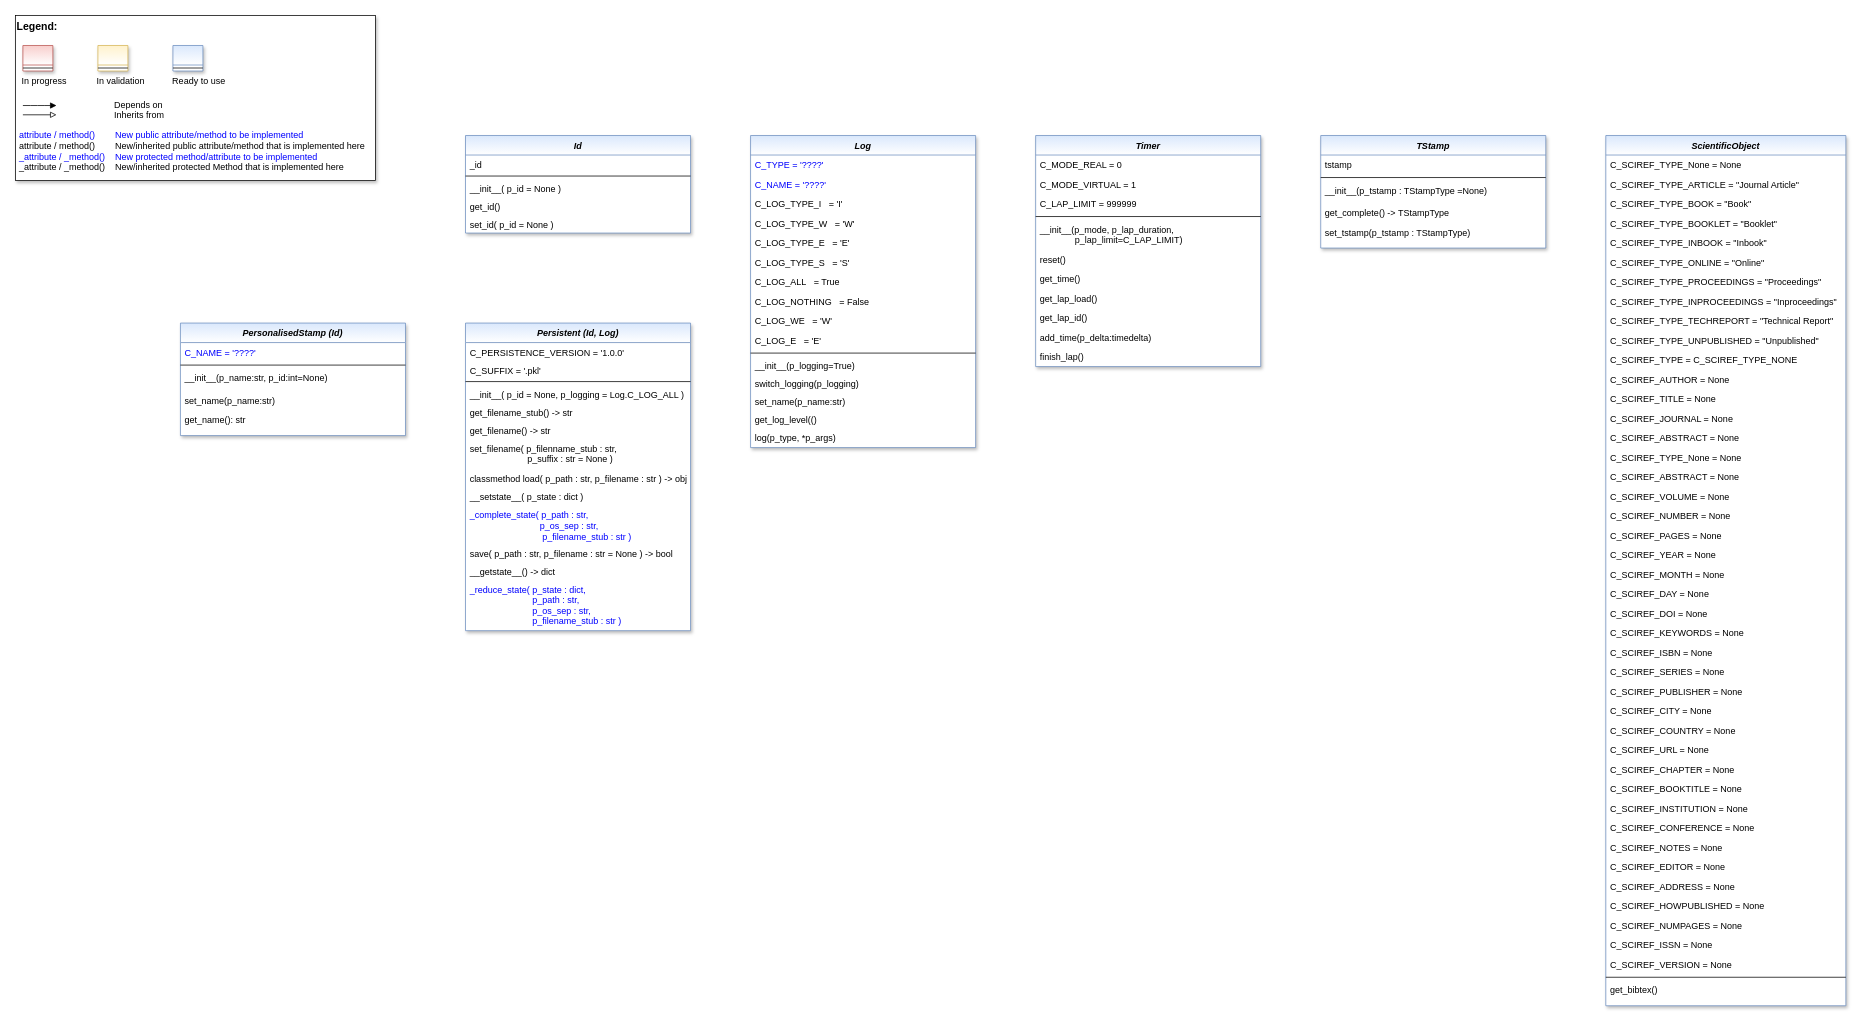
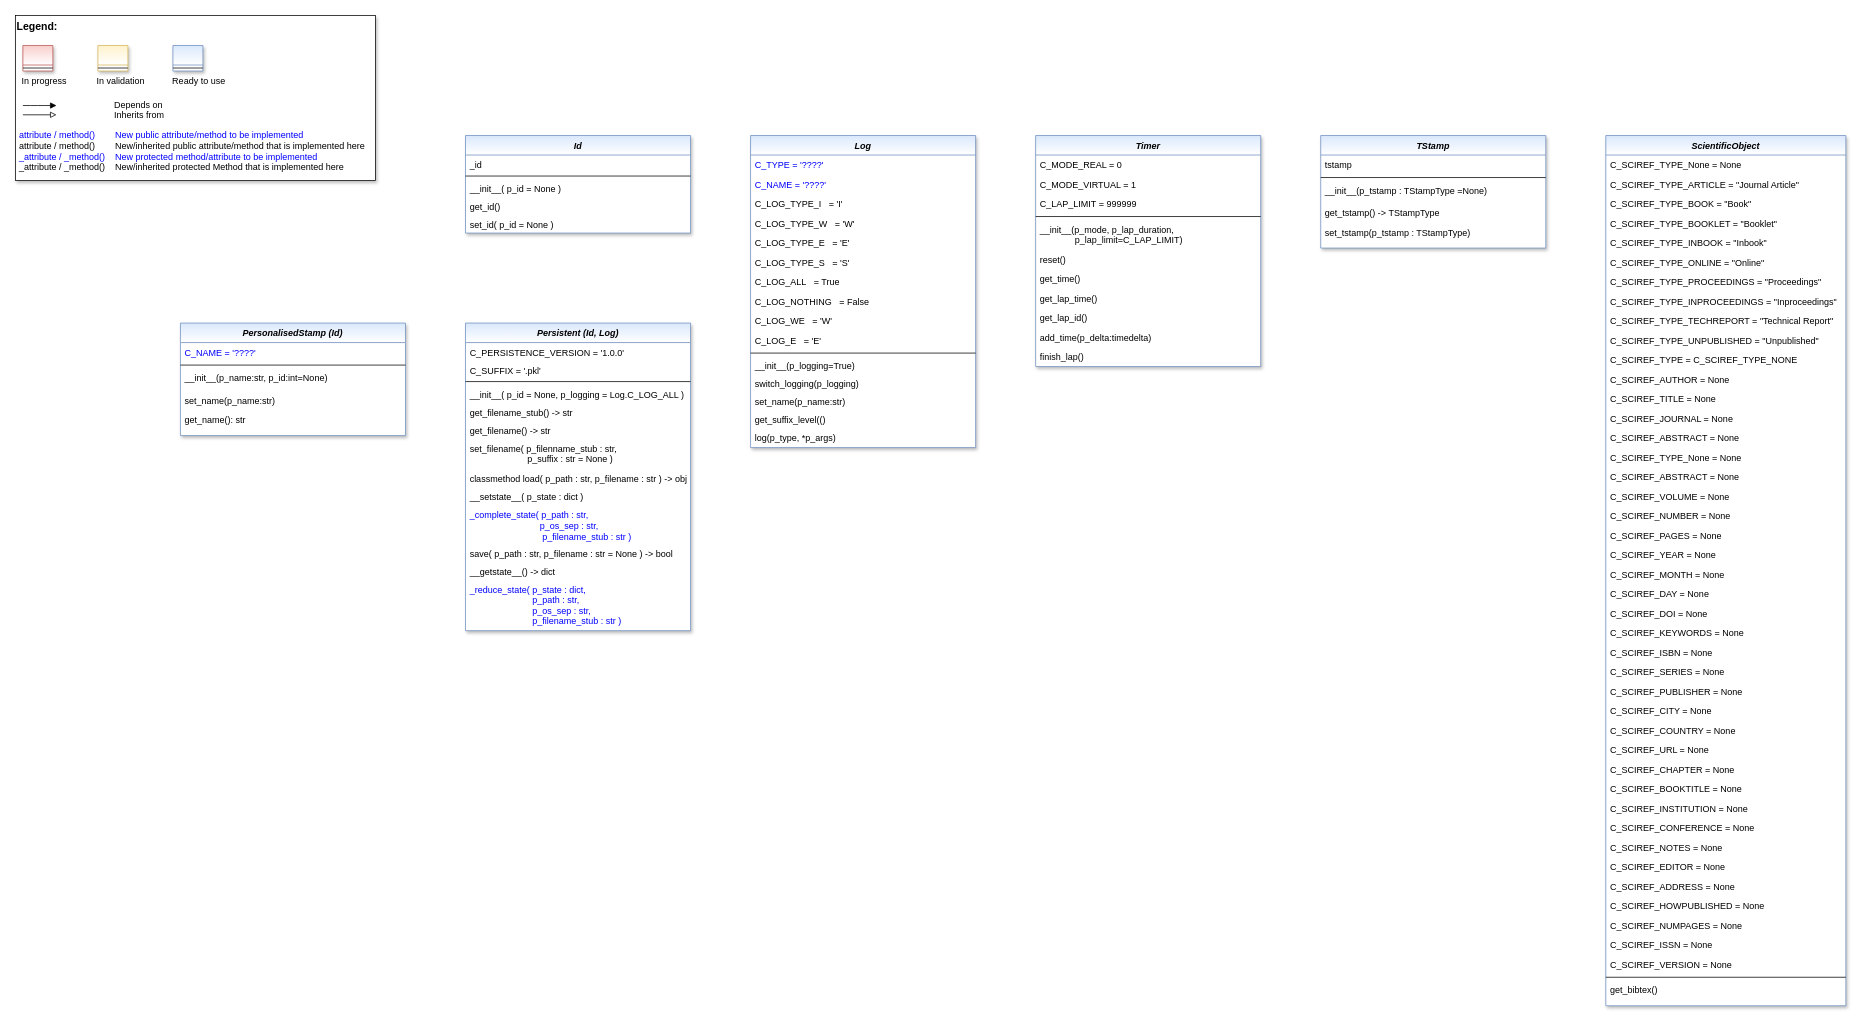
node "get_complete() -> TStampType": label "get_complete() -> TStampType" -> "get_tstamp() -> TStampType"
node "get_lap_load()": label "get_lap_load()" -> "get_lap_time()"
node "get_log_level(()": label "get_log_level(()" -> "get_suffix_level(()"
